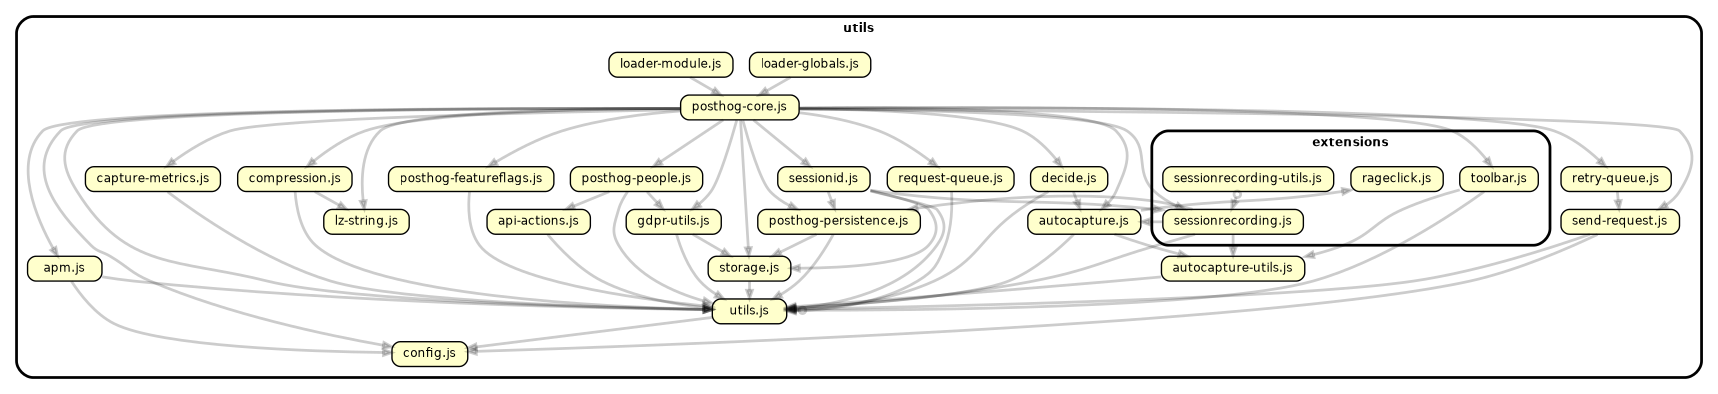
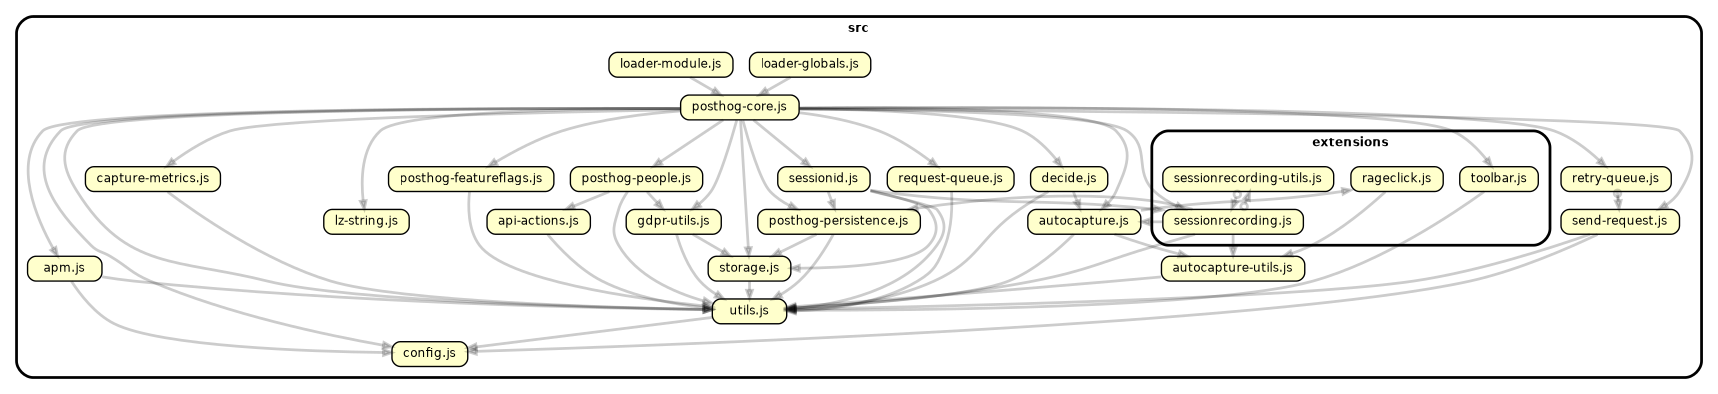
cluster "utils": label "utils" -> "src"
node "compression.js": removed
edge "retry-queue.js" -> "send-request.js": arrowhead normal -> normalnoneodot
edge "sessionrecording.js" -> "sessionrecording-utils.js": added
edge "toolbar.js" -> "autocapture-utils.js": now "rageclick.js" -> "autocapture-utils.js"
edge "toolbar.js" -> "utils.js": arrowhead normalnoneodot -> normal
